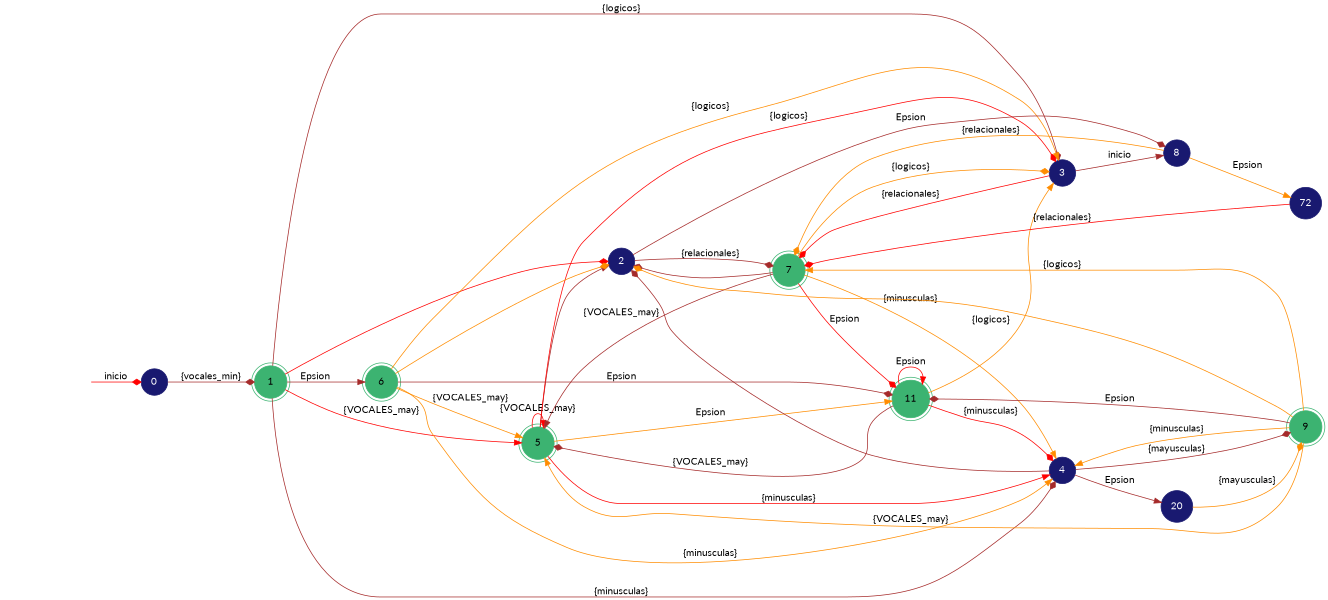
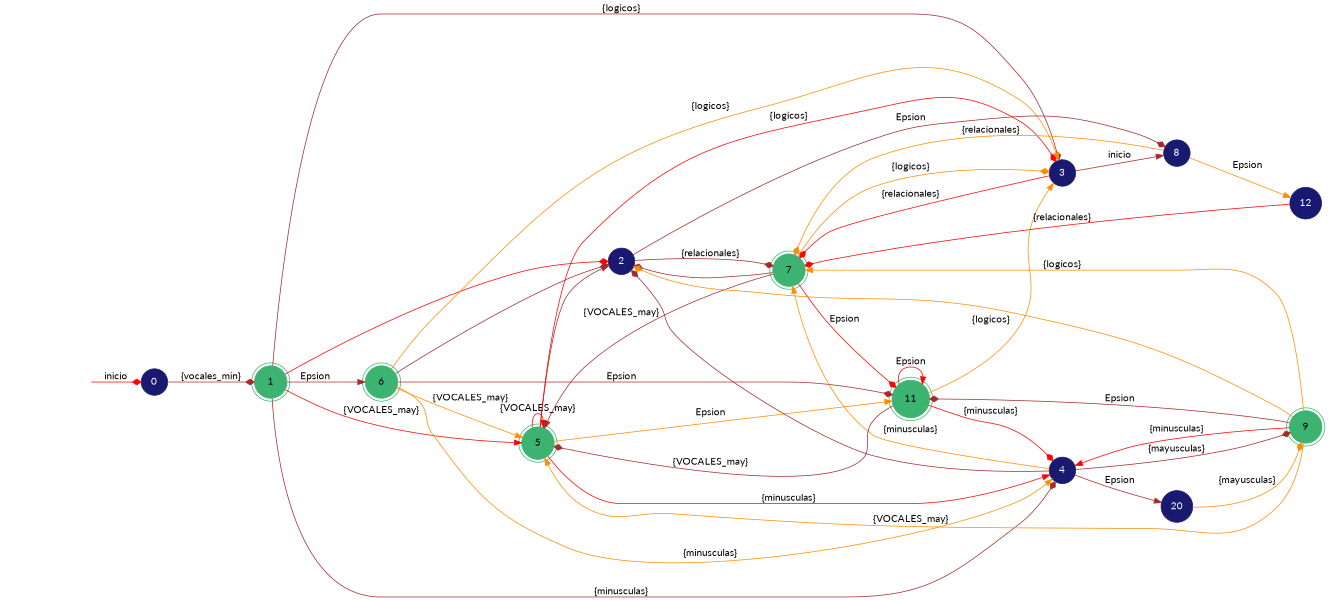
node "72": label "72" -> "12"
edge "6" -> "2": color darkorange -> brown
edge "7" -> "4": reversed
edge "9" -> "4": color darkorange -> red
